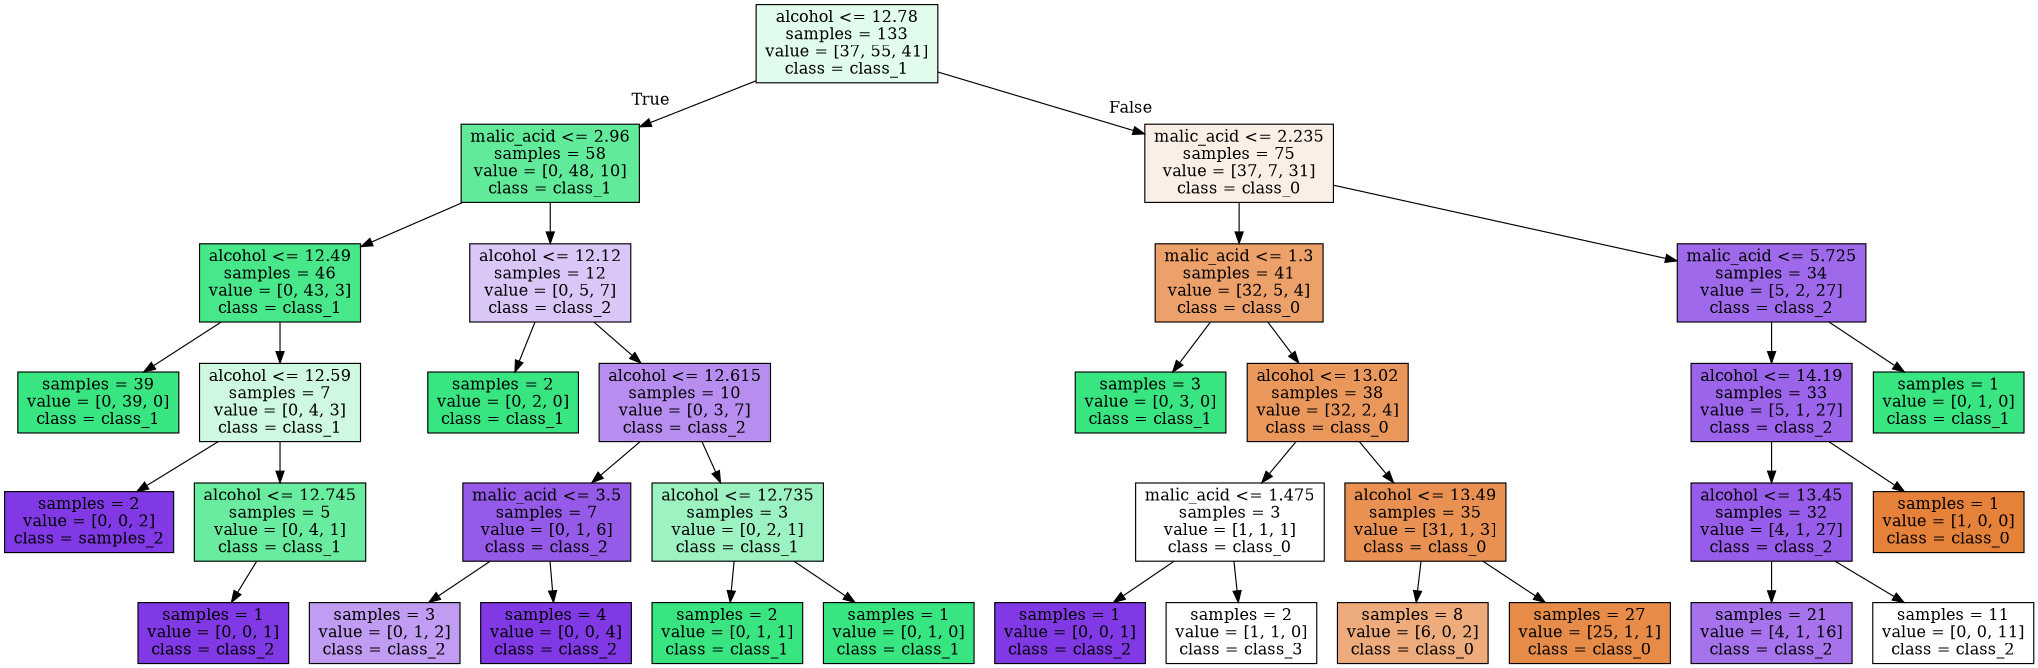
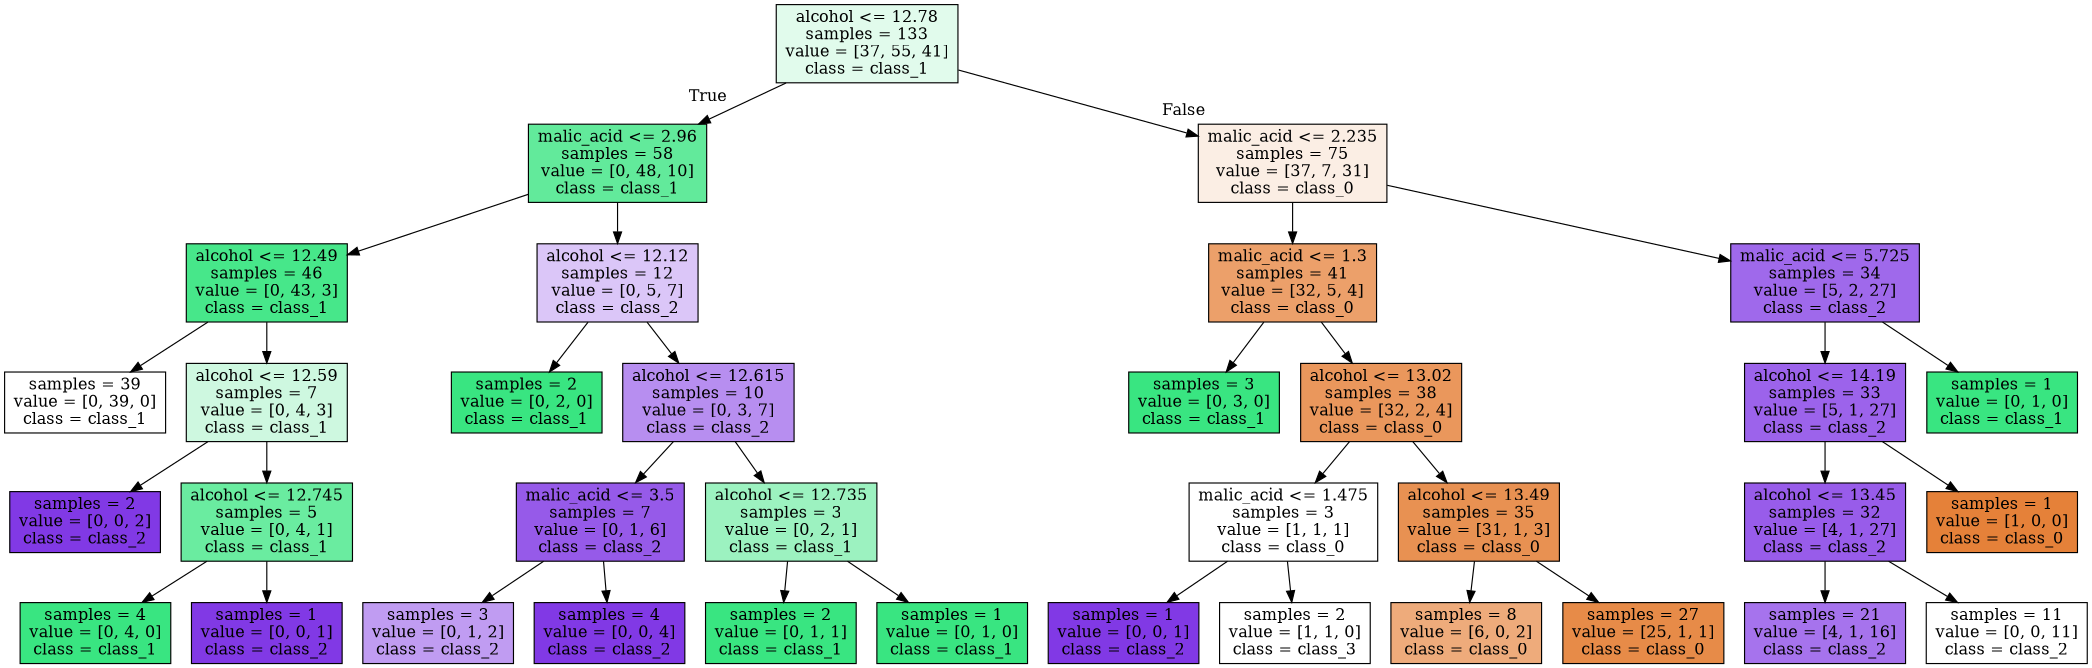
node "samples = 39 value = [0, 39, 0] class = class_1": fillcolor #39e581 -> #ffffff
node "samples = 2 value = [0, 0, 2] class = samples_2": label "samples = 2 value = [0, 0, 2] class = samples_2" -> "samples = 2 value = [0, 0, 2] class = class_2"
node "samples = 4 value = [0, 4, 0] class = class_1": added
